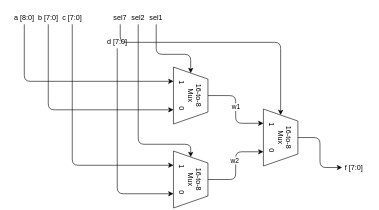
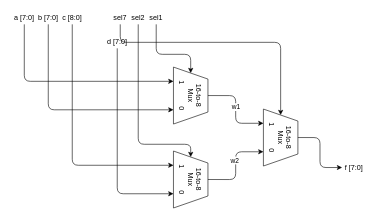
node "a [8:0]": label "a [8:0]" -> "a [7:0]"
node "c [7:0]": label "c [7:0]" -> "c [8:0]"
